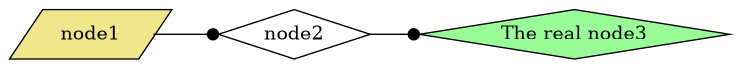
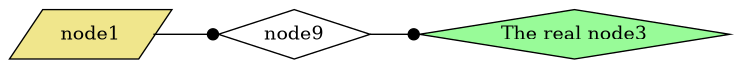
node "node2": label "node2" -> "node9"
